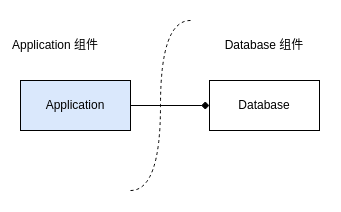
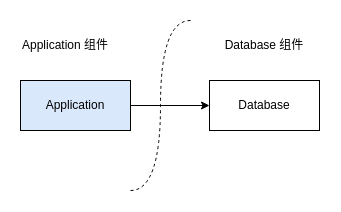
node "Application 组件": moved (56, 46) -> (66, 46)
edge "Application" -> "Database": arrowhead diamond -> classic
